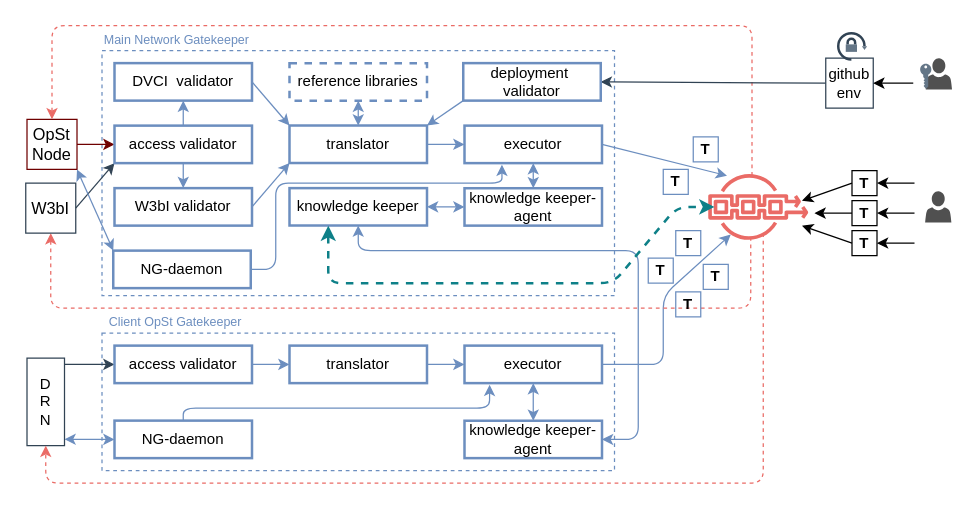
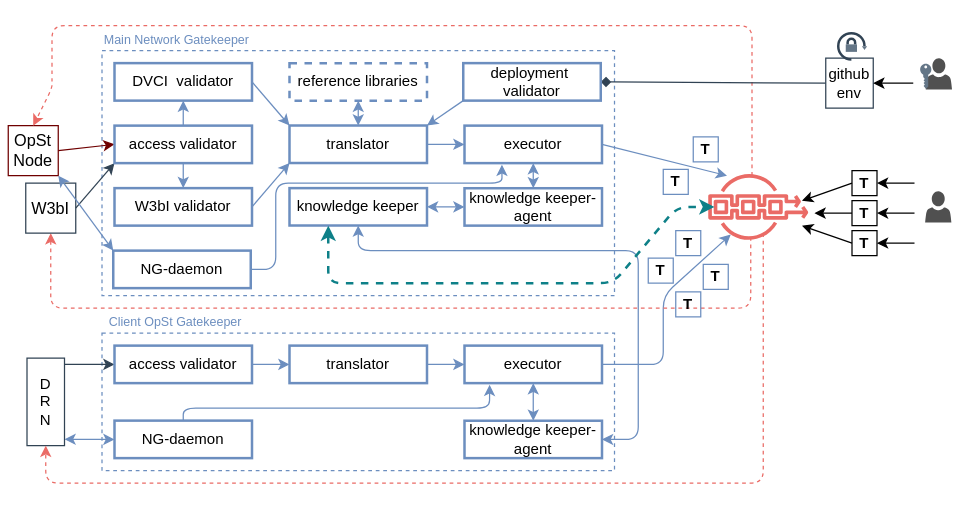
edge "github env" -> "deployment validator": arrowhead classic -> diamond
node "OpSt Node": moved (52, 144) -> (33, 151)
